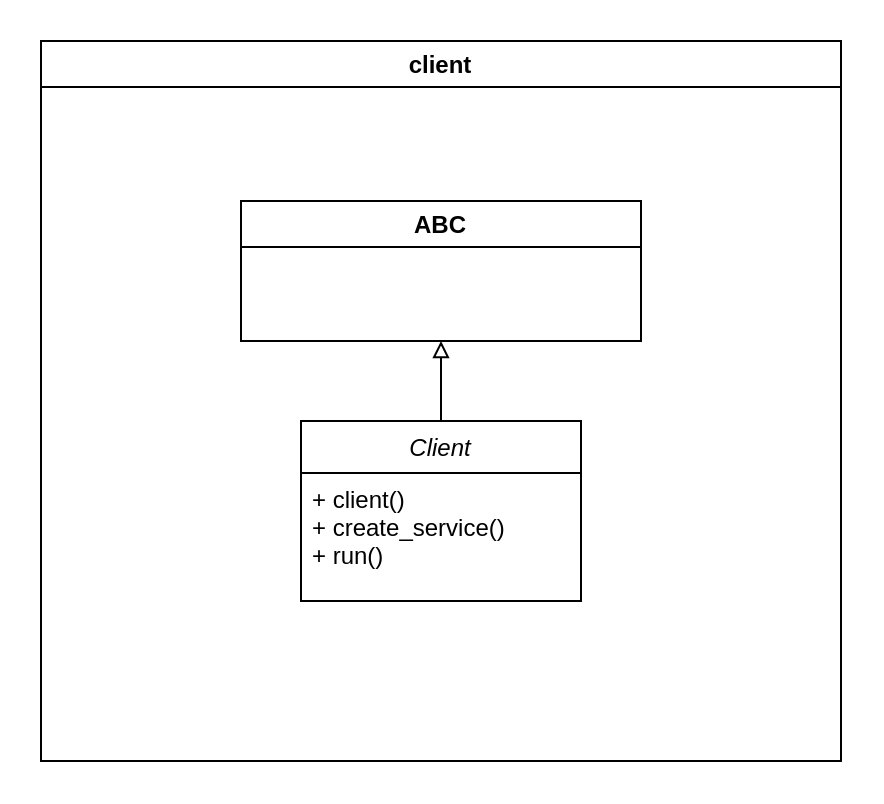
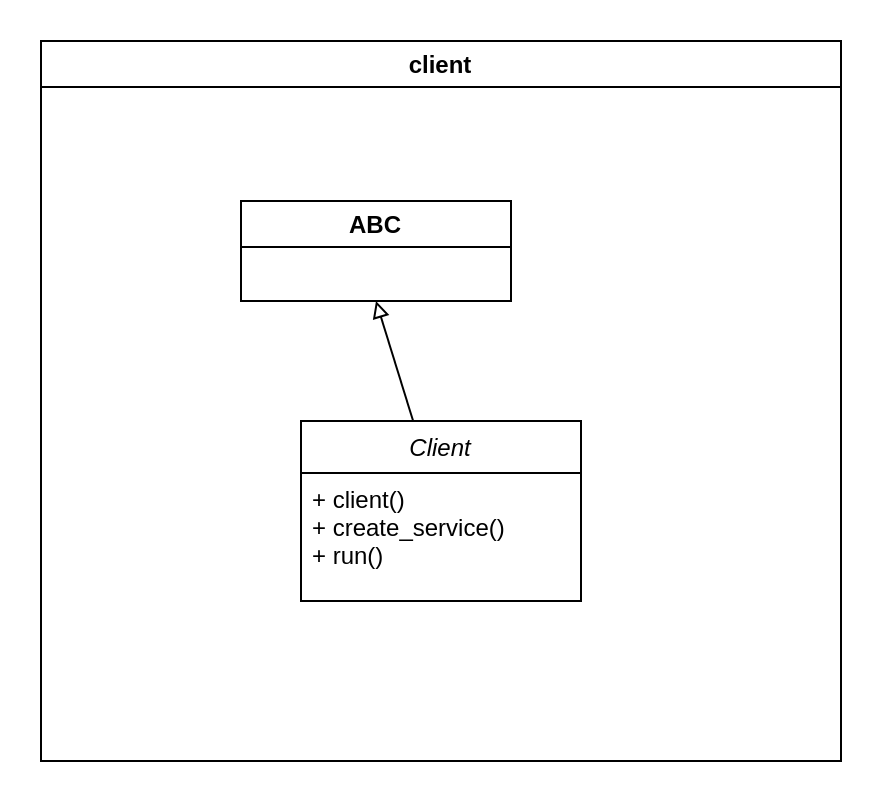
node "ABC": size 400x140 -> 270x100
